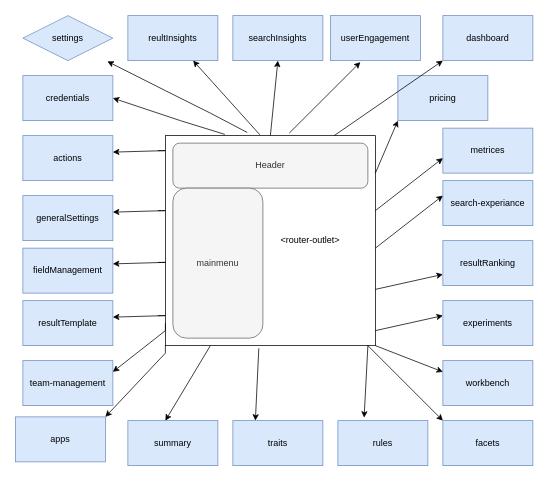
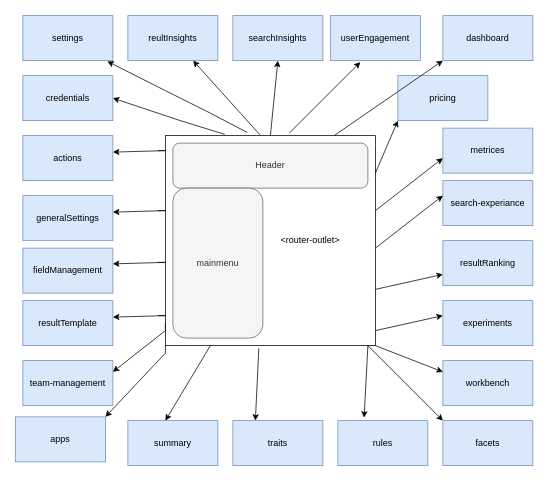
node "settings": shape diamond -> rectangle
